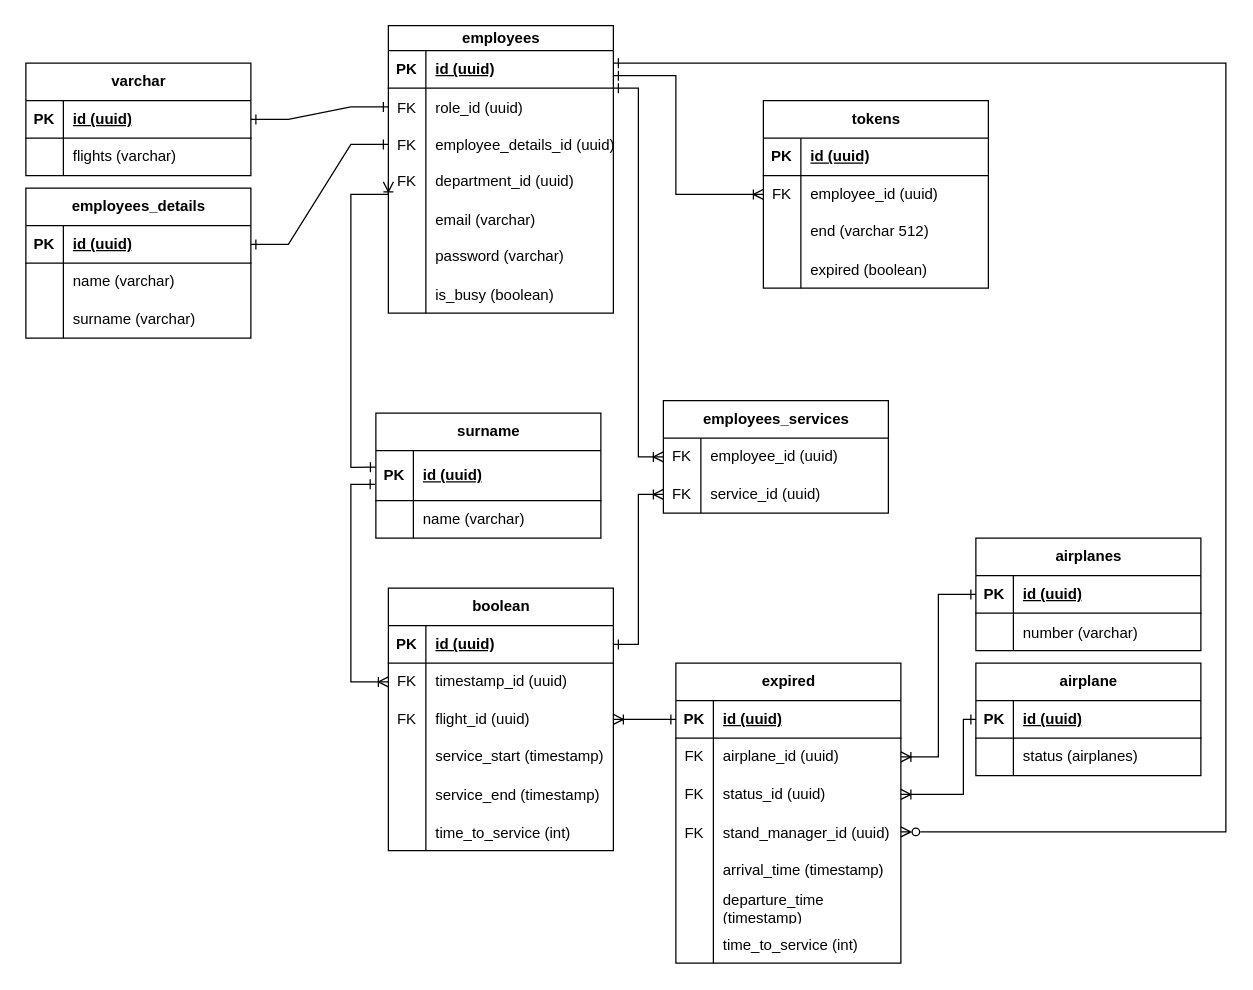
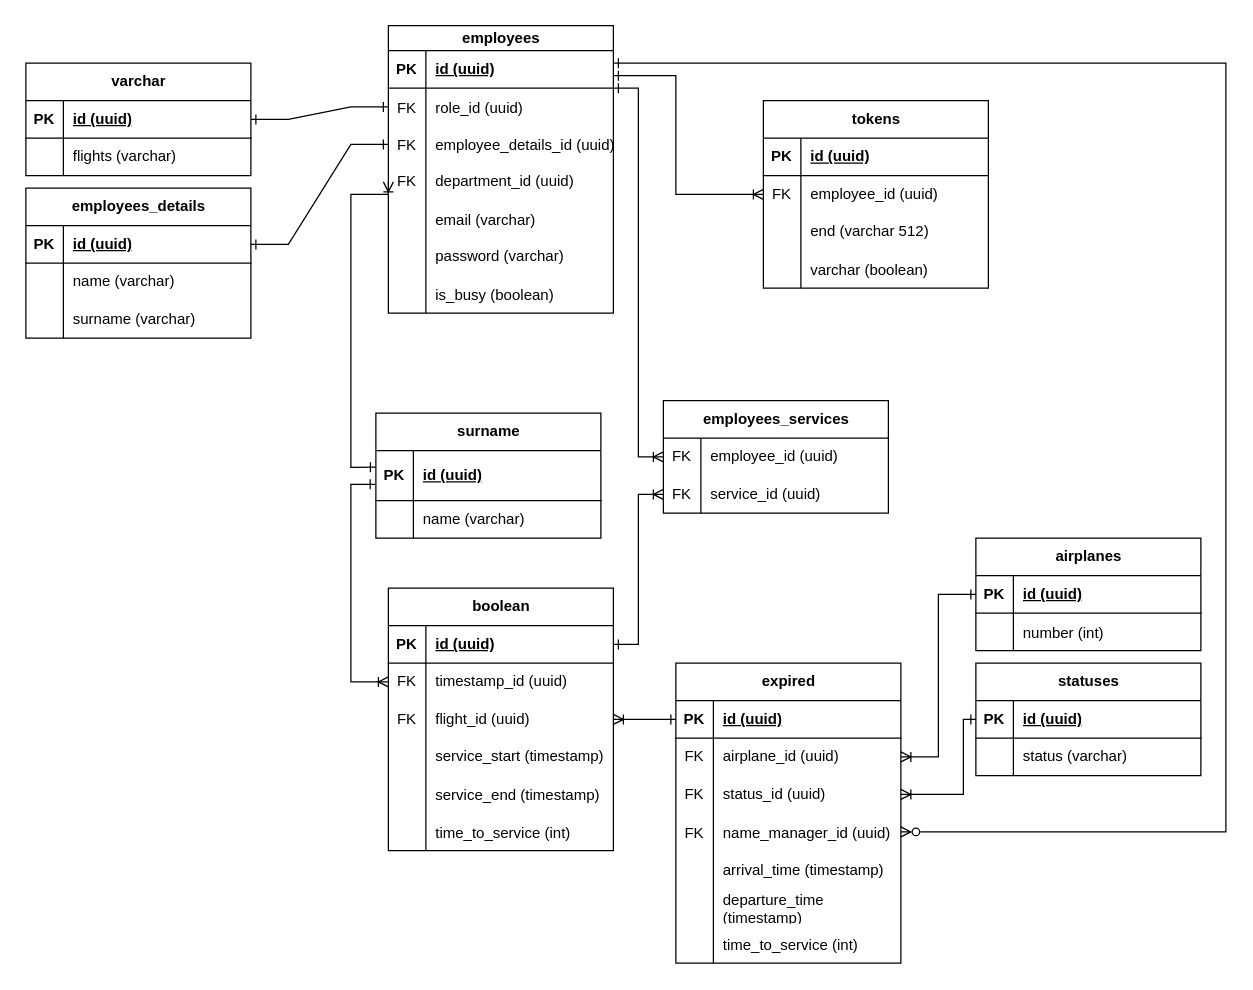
node "expired (boolean)": label "expired (boolean)" -> "varchar (boolean)"
node "number (varchar)": label "number (varchar)" -> "number (int)"
node "airplane": label "airplane" -> "statuses"
node "status (airplanes)": label "status (airplanes)" -> "status (varchar)"
node "stand_manager_id (uuid)": label "stand_manager_id (uuid)" -> "name_manager_id (uuid)"
